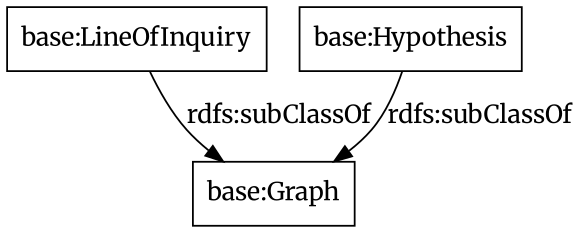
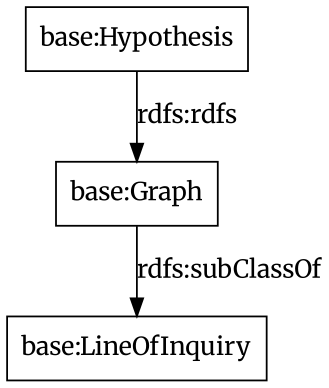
edge "base:LineOfInquiry" -> "base:Graph": reversed
edge "base:Hypothesis" -> "base:Graph": label "rdfs:subClassOf" -> "rdfs:rdfs"
